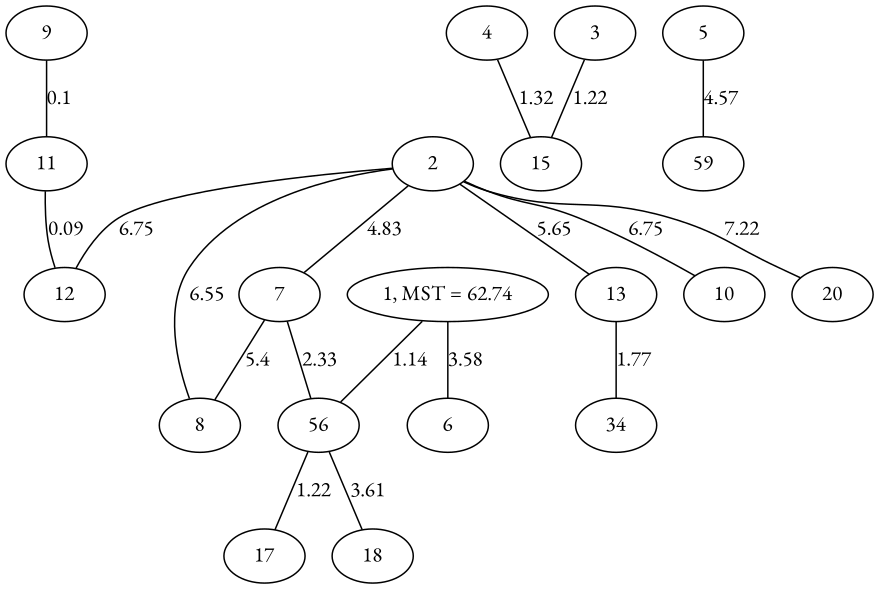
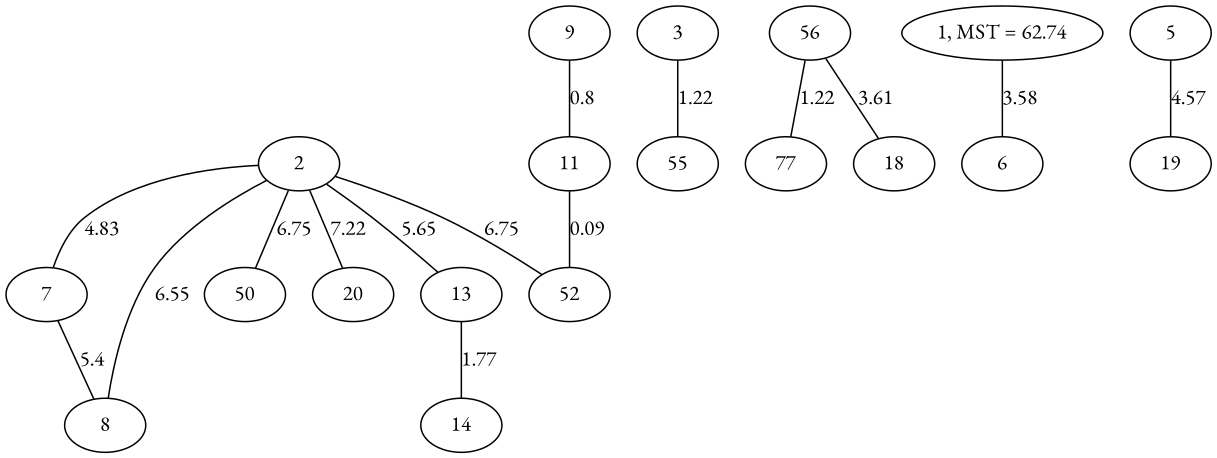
node "4": removed
edge "9" -- "11": label "0.1" -> "0.8"
node "15": label "15" -> "55"
node "59": label "59" -> "19"
node "12": label "12" -> "52"
node "10": label "10" -> "50"
edge "7" -- "56": removed, label "2.33"
edge "1, MST = 62.74" -- "56": removed, label "1.14"
node "34": label "34" -> "14"
node "17": label "17" -> "77"
